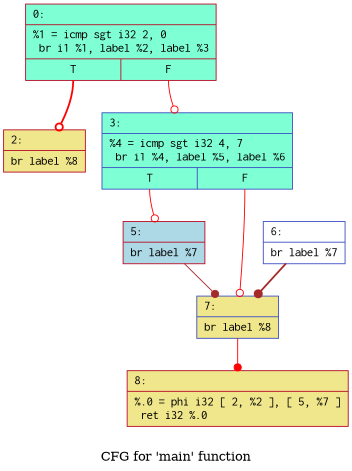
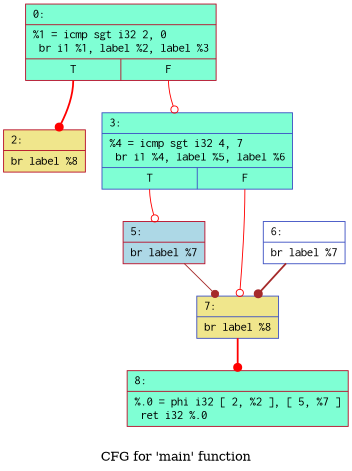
edge "0:" -> "2:": arrowhead odot -> dot
edge "7:" -> "8:": style solid -> bold
node "8:": fillcolor khaki -> aquamarine
